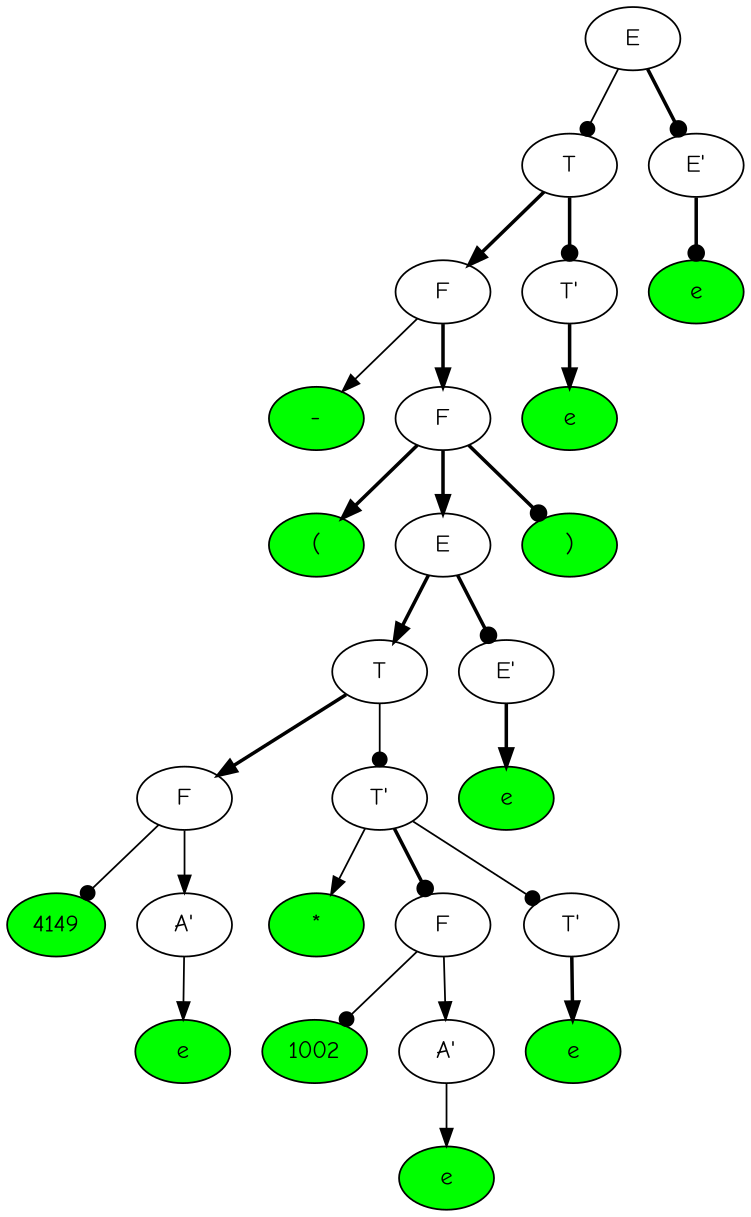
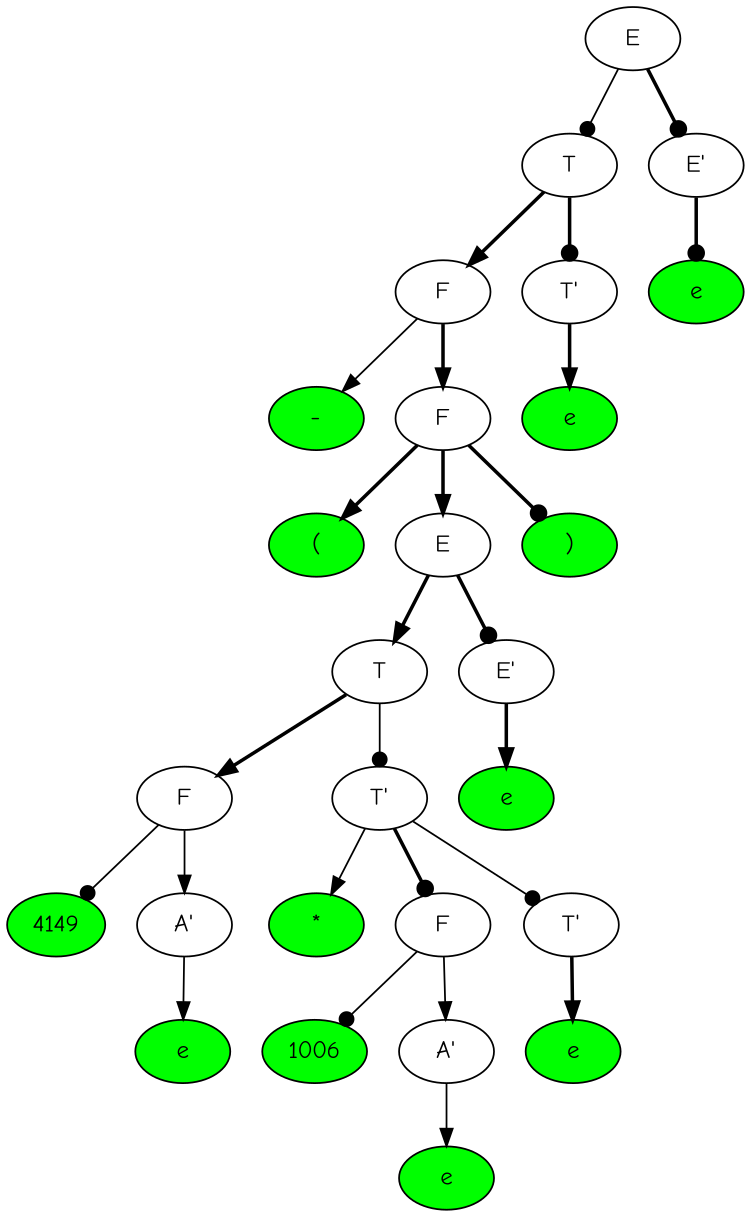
node "1002": label "1002" -> "1006"
